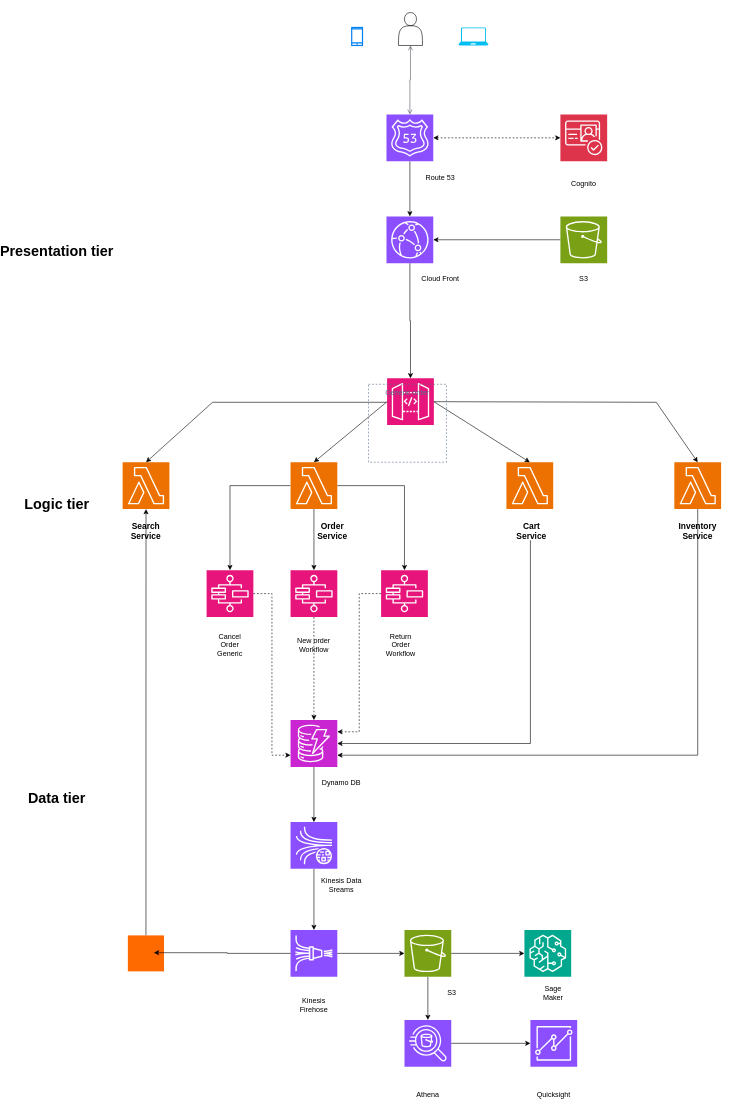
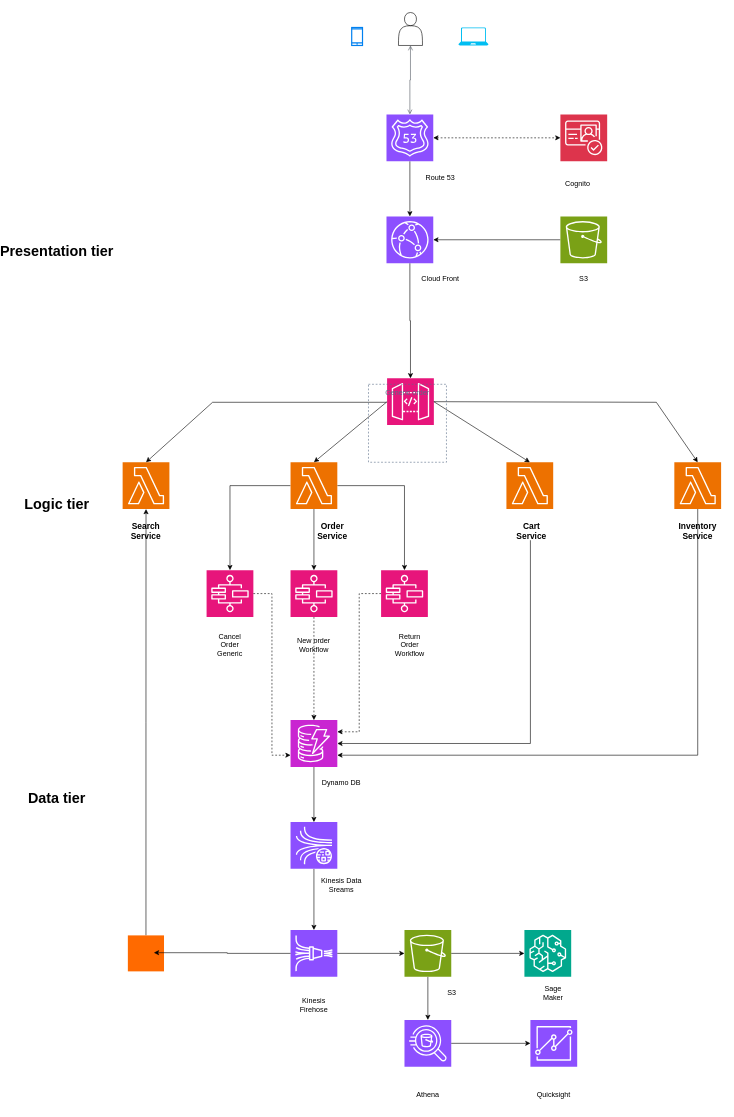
node "Cognito": moved (584, 183) -> (578, 183)
node "Return Order Workflow": moved (401, 645) -> (410, 645)
